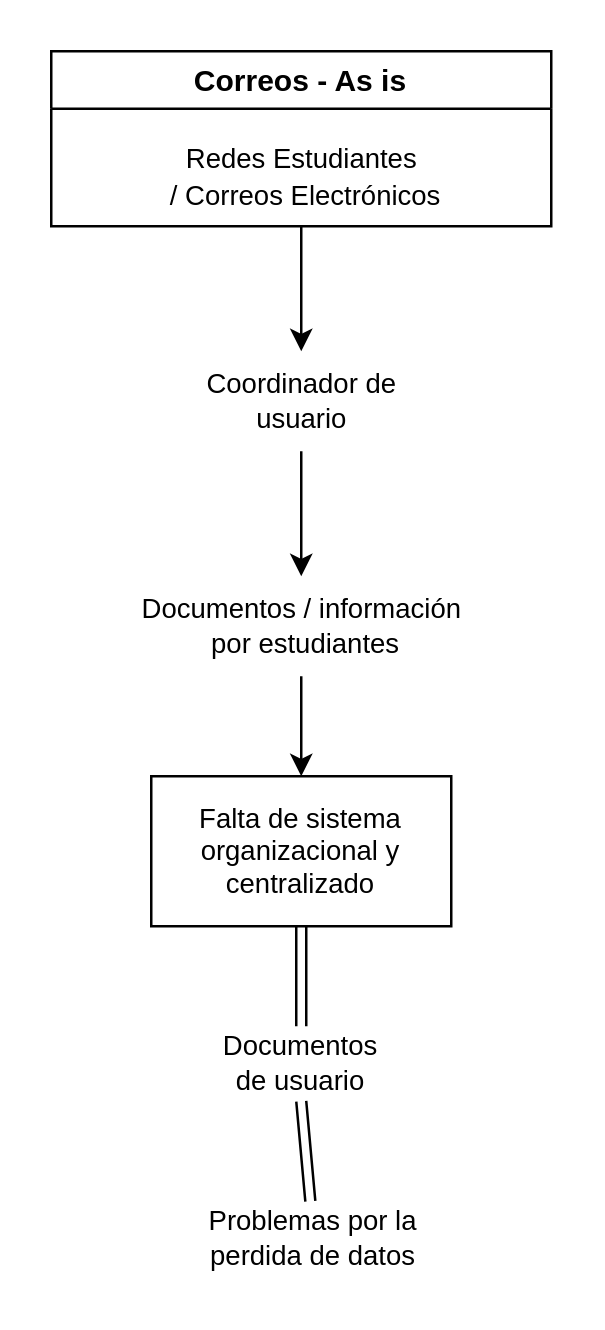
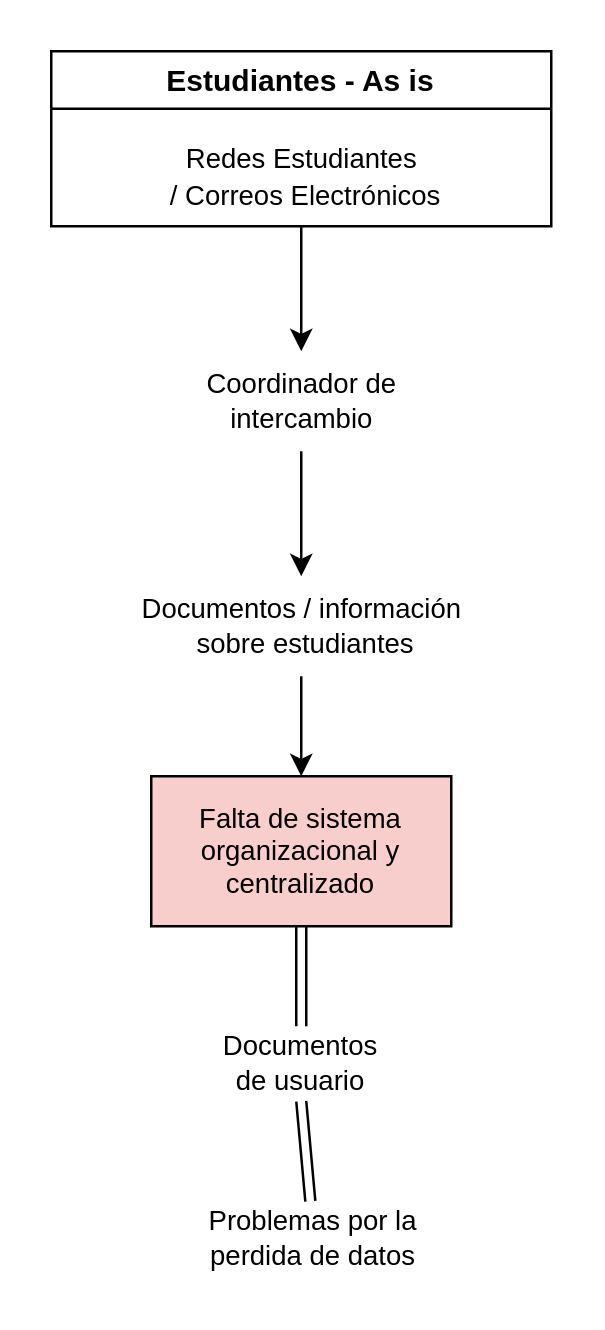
node "Correos - As is": label "Correos - As is" -> "Estudiantes - As is"
node "Coordinador de usuario": label "Coordinador de usuario" -> "Coordinador de intercambio"
node "Documentos / información por estudiantes": label "Documentos / información por estudiantes" -> "Documentos / información sobre estudiantes"
node "Falta de sistema organizacional y centralizado": fillcolor #ffffff -> #f8cecc
